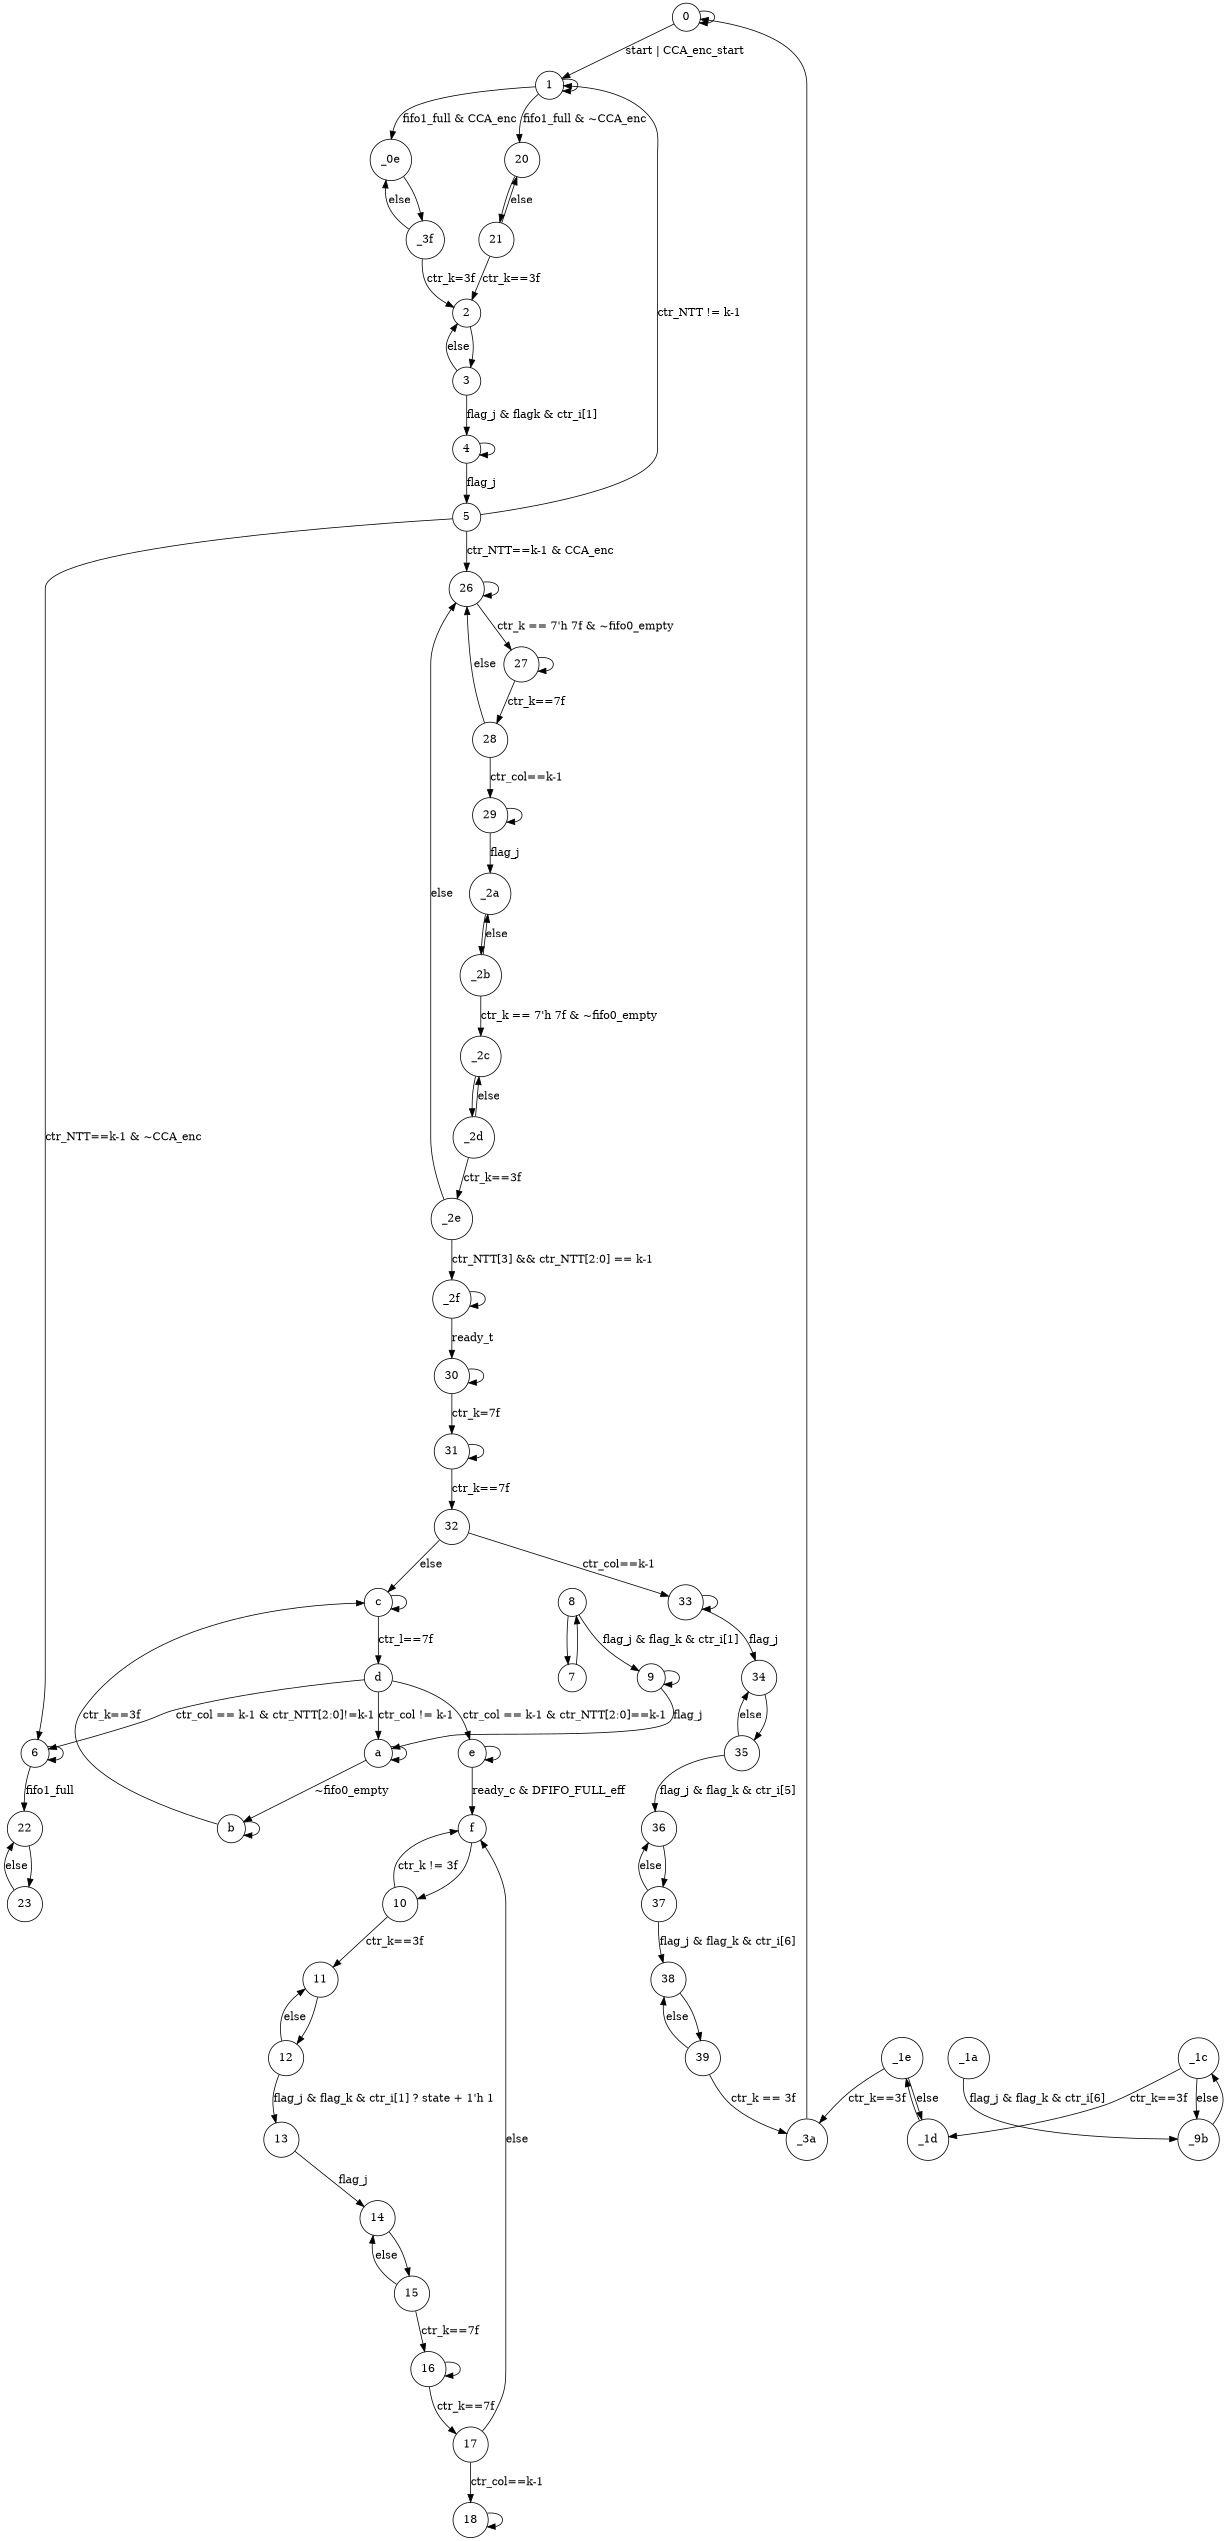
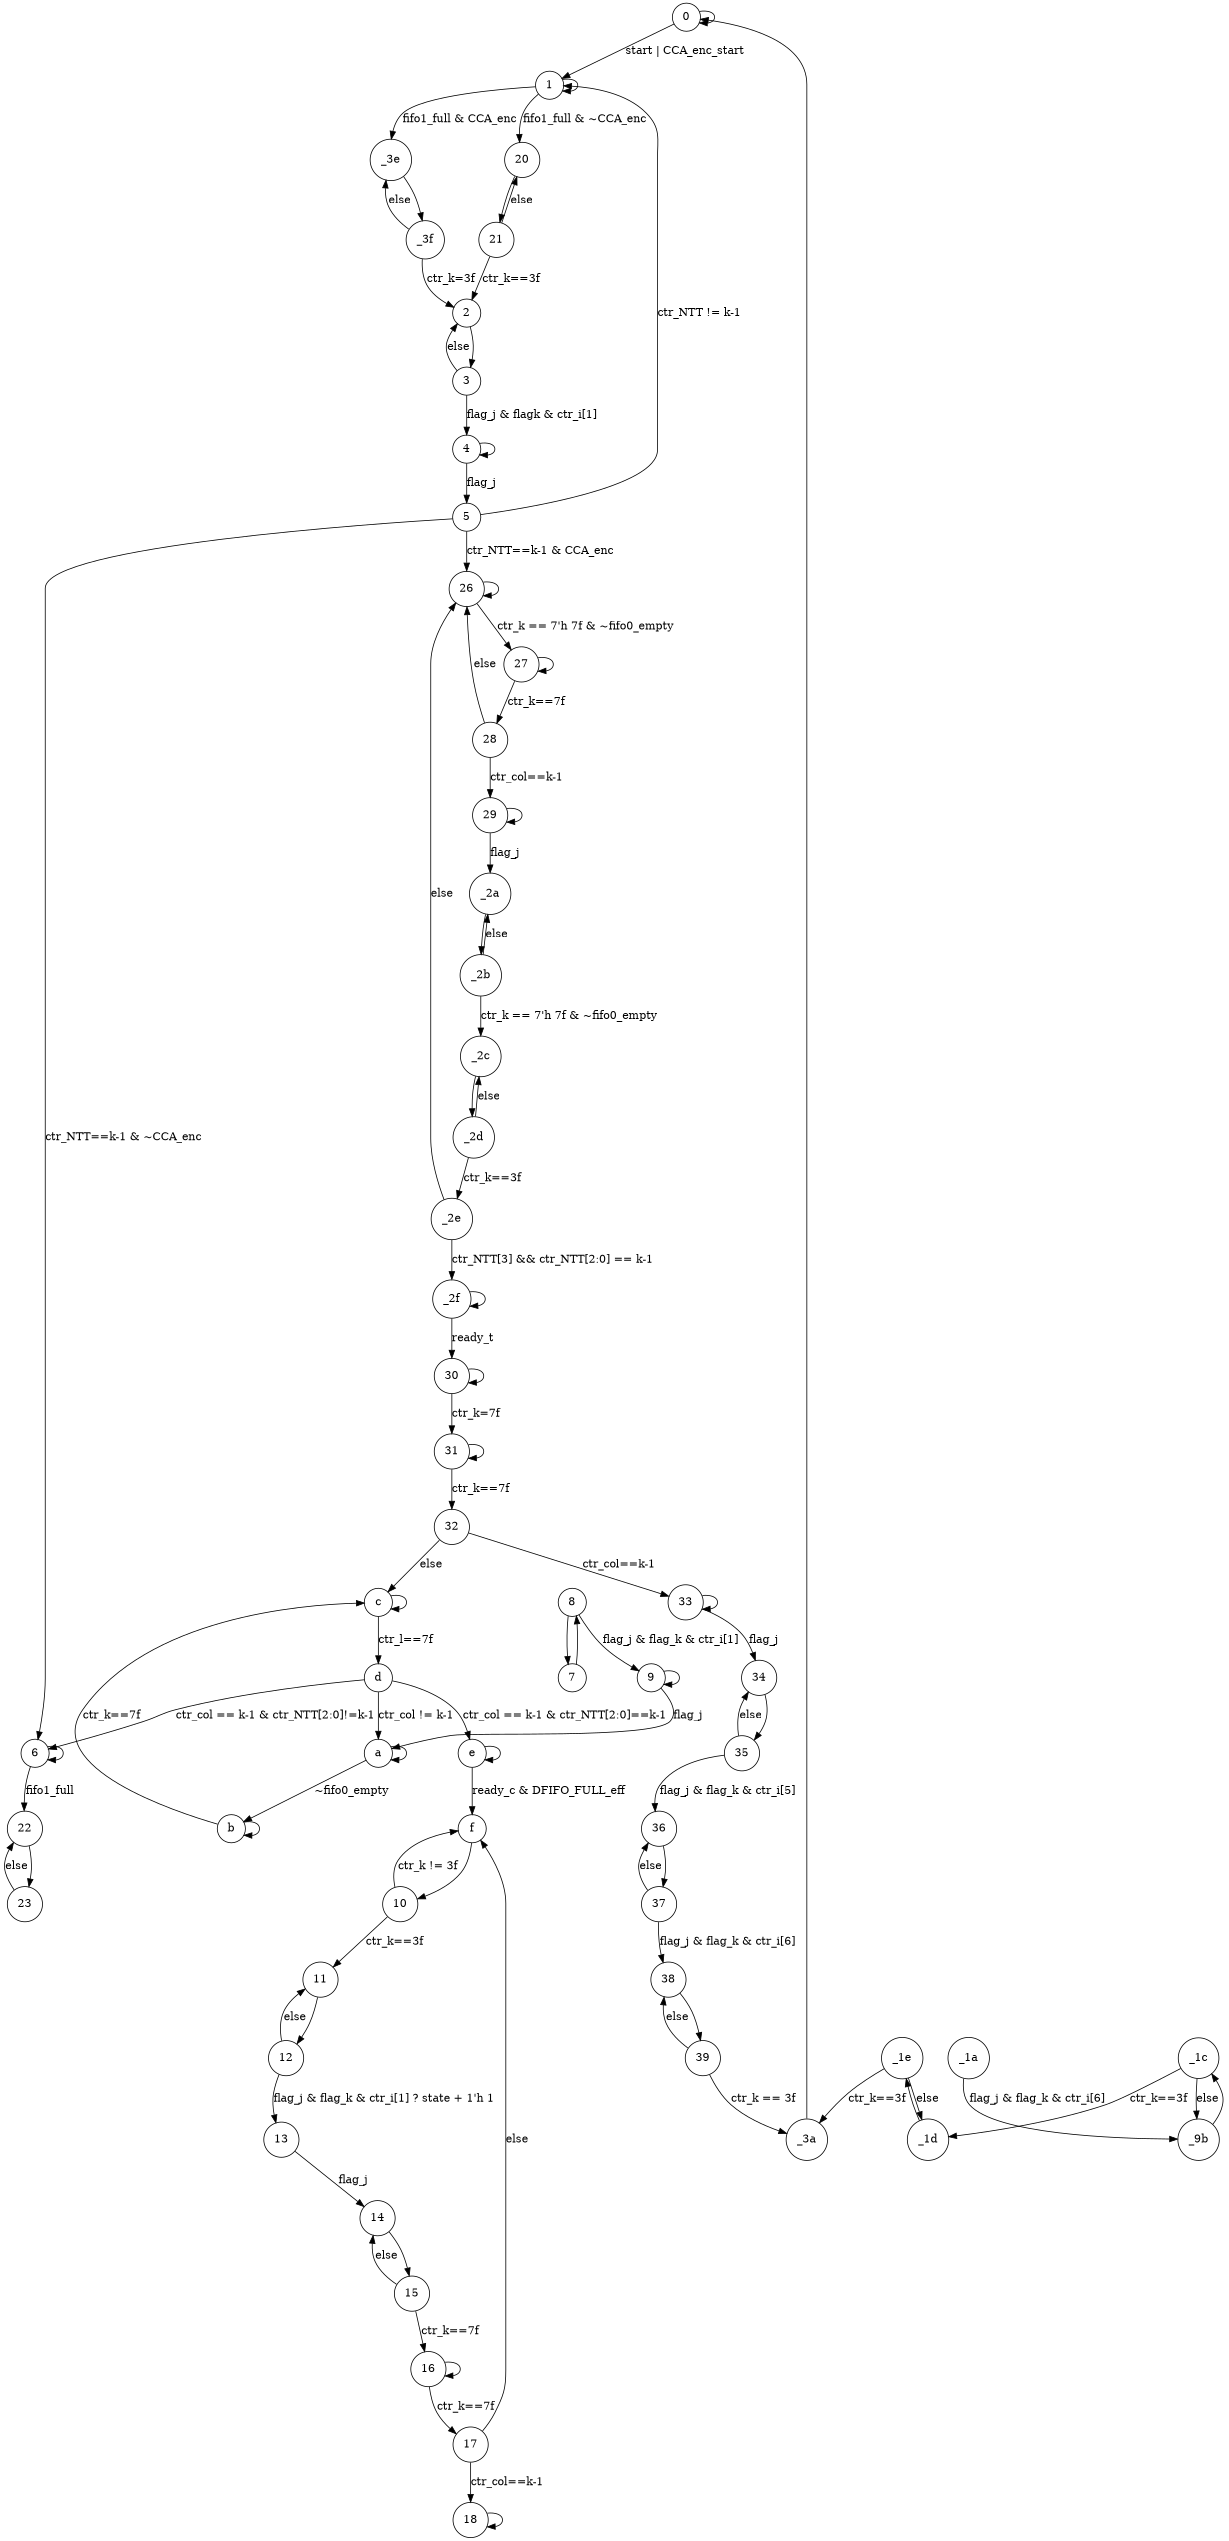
node "_0e": label "_0e" -> "_3e"
edge "b" -> "c": label "ctr_k==3f" -> "ctr_k==7f"
